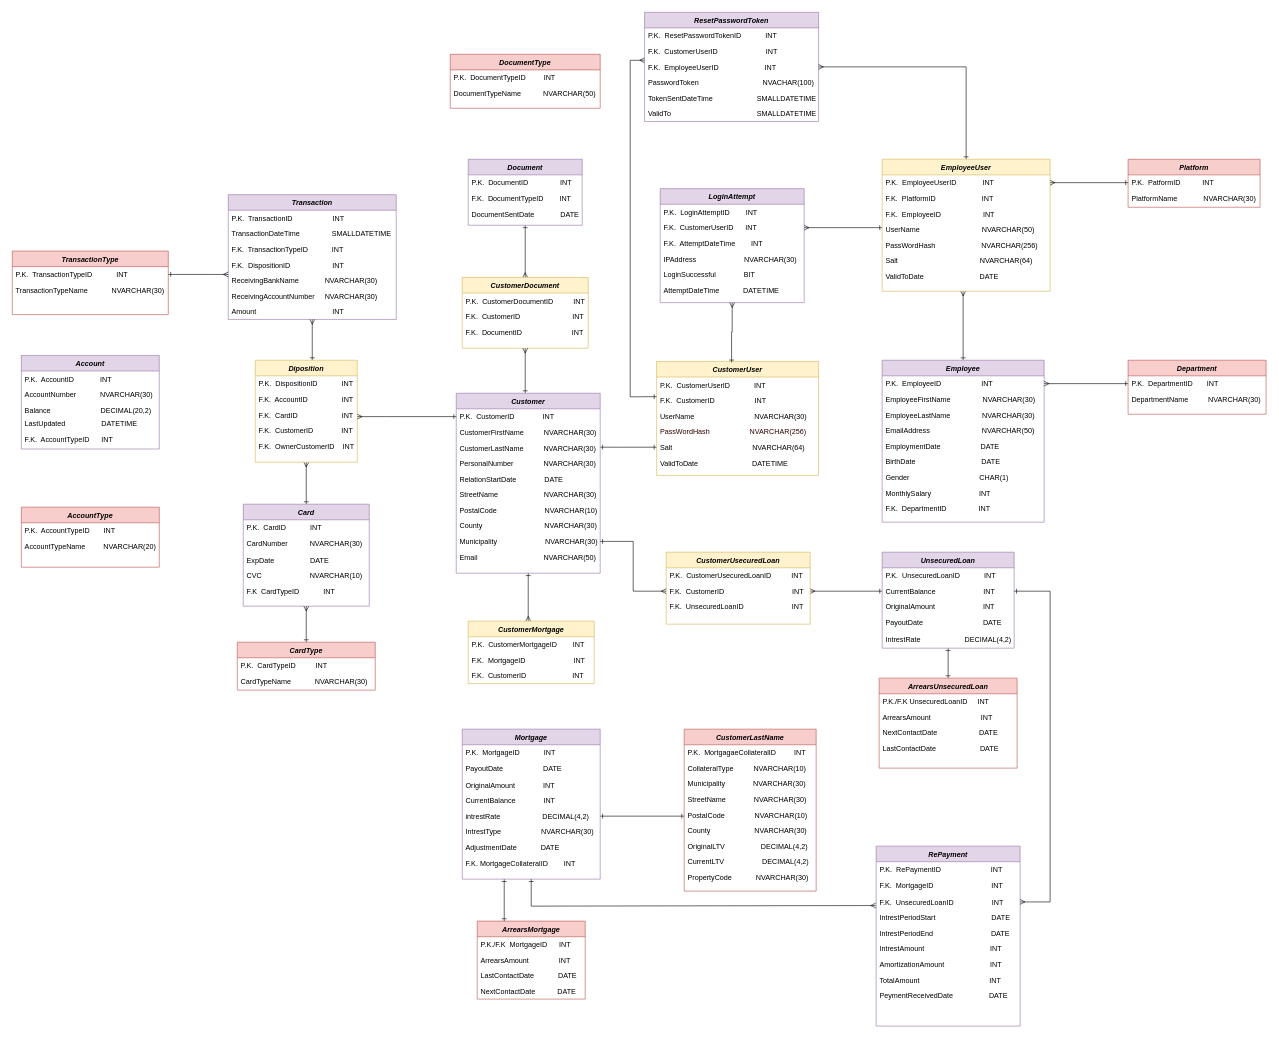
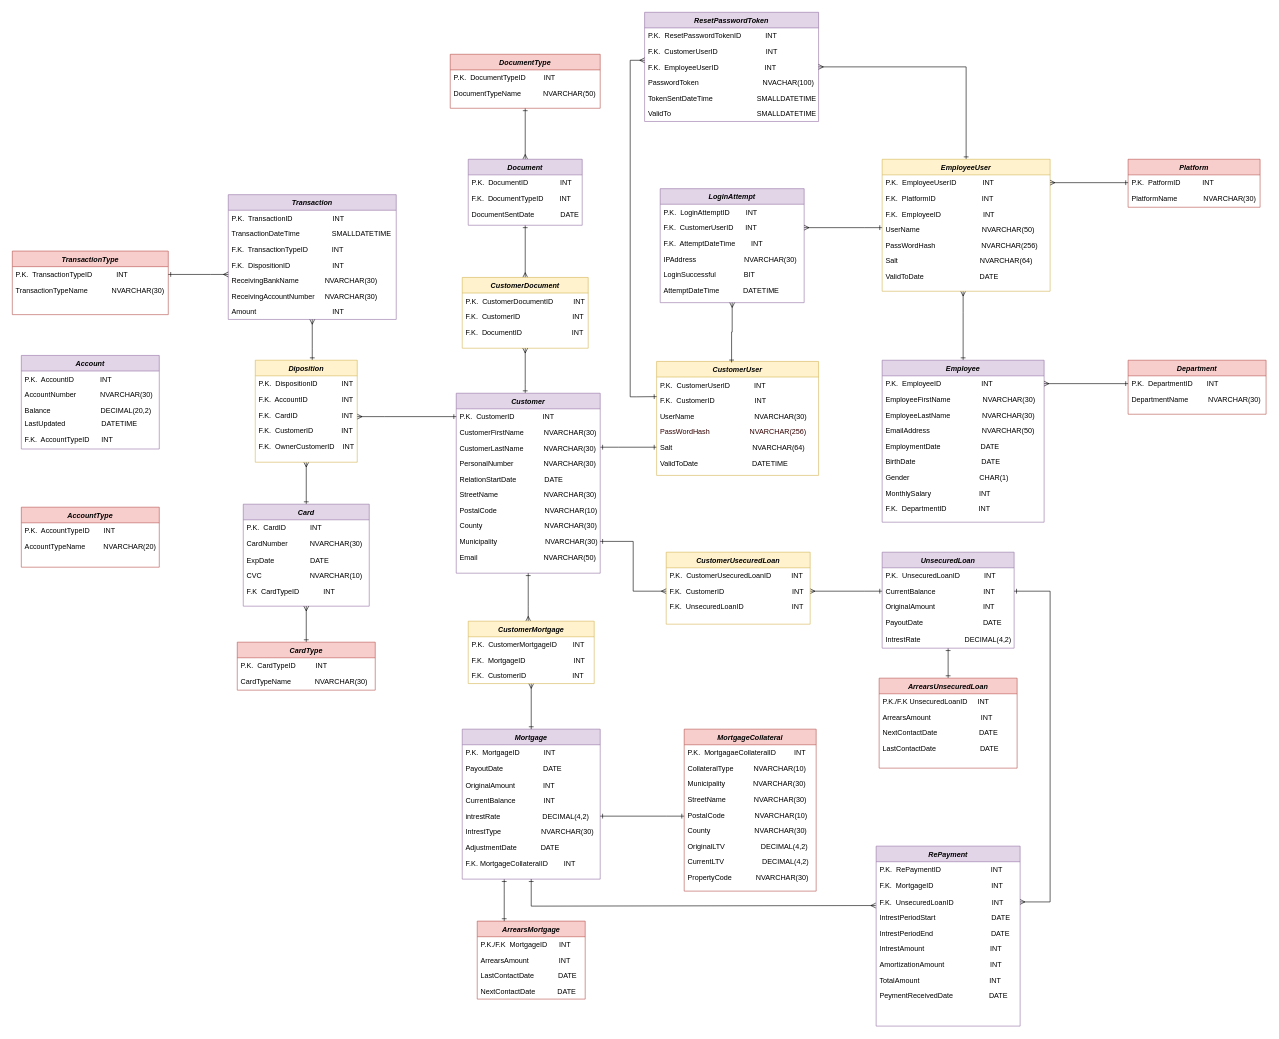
edge "DocumentType" -- "Document": added
edge "CustomerMortgage" -- "Mortgage": added
node "CustomerLastName": label "CustomerLastName" -> "MortgageCollateral"
